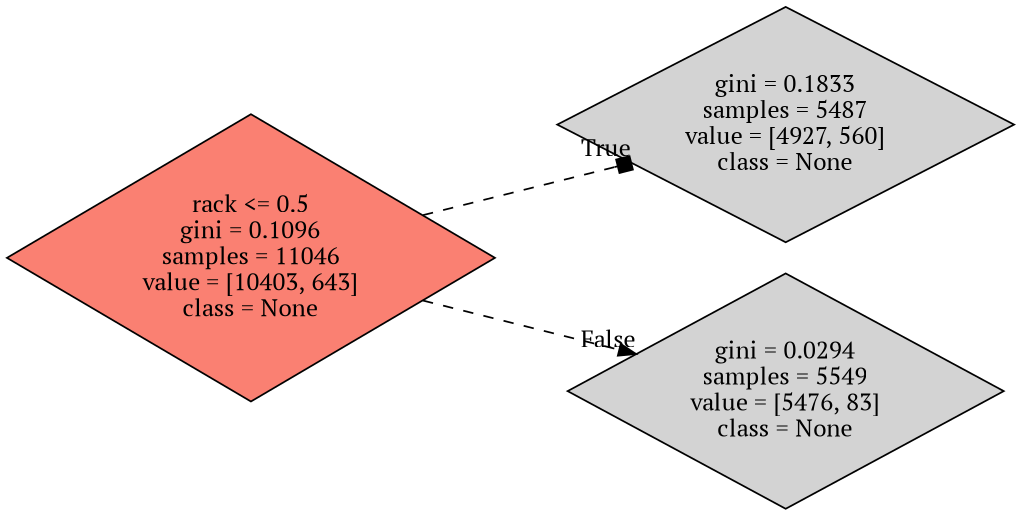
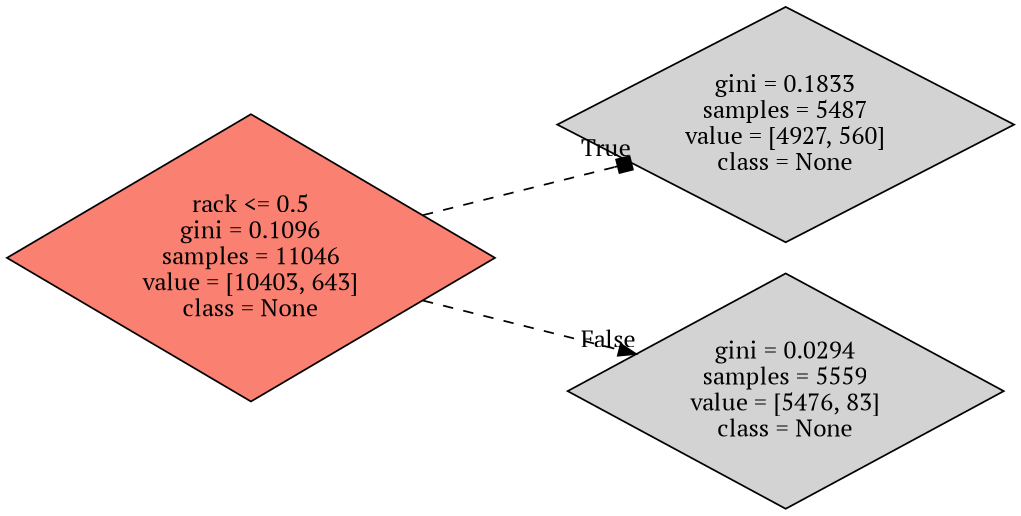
node "gini = 0.0294 samples = 5549 value = [5476, 83] class = None": label "gini = 0.0294 samples = 5549 value = [5476, 83] class = None" -> "gini = 0.0294 samples = 5559 value = [5476, 83] class = None"
